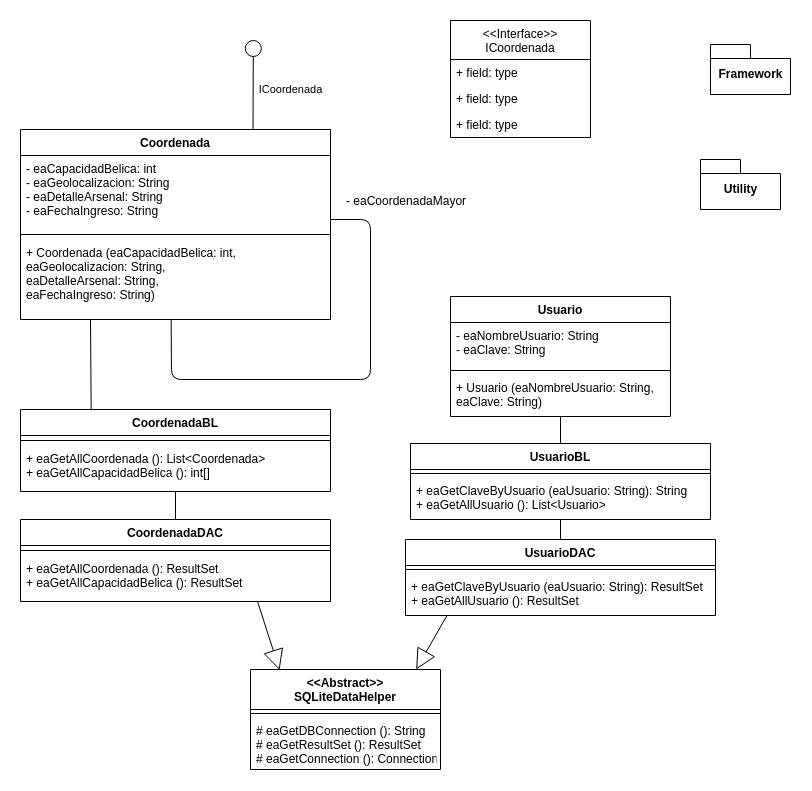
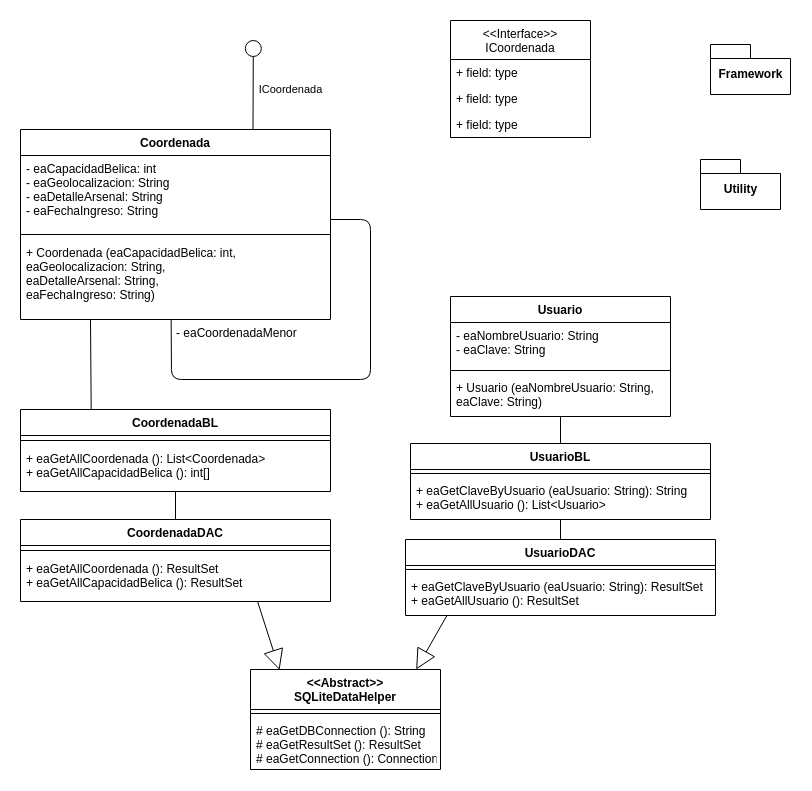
node "- eaCoordenadaMayor": removed
node "- eaCoordenadaMenor": added
